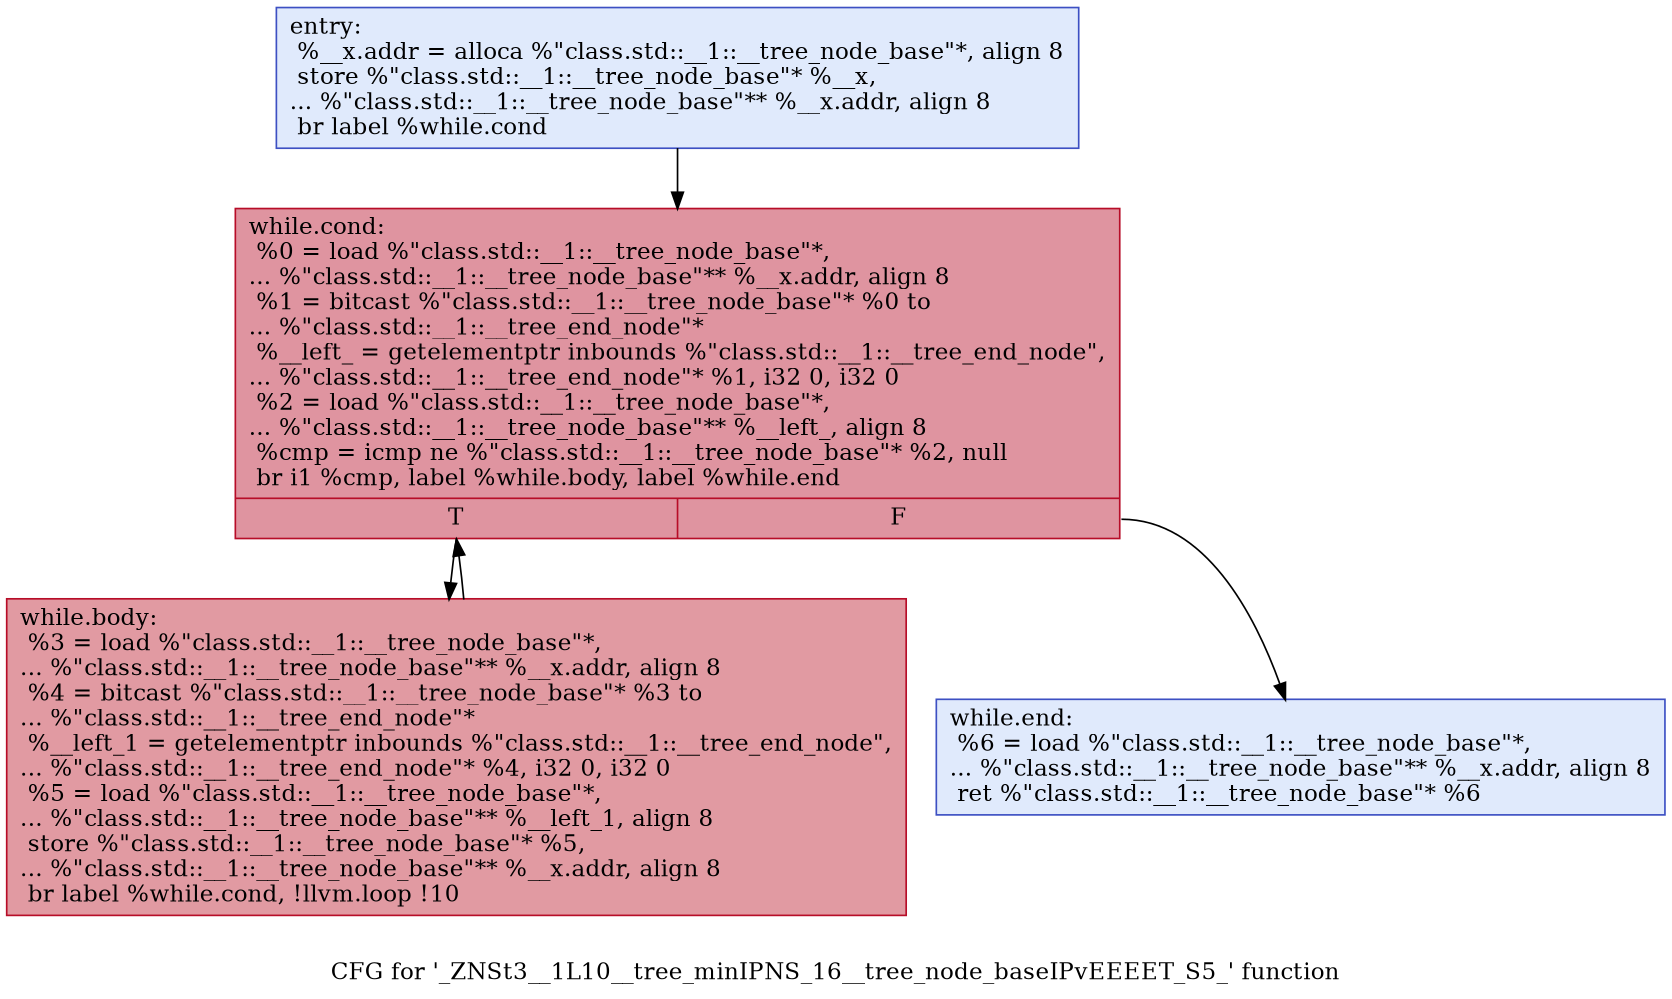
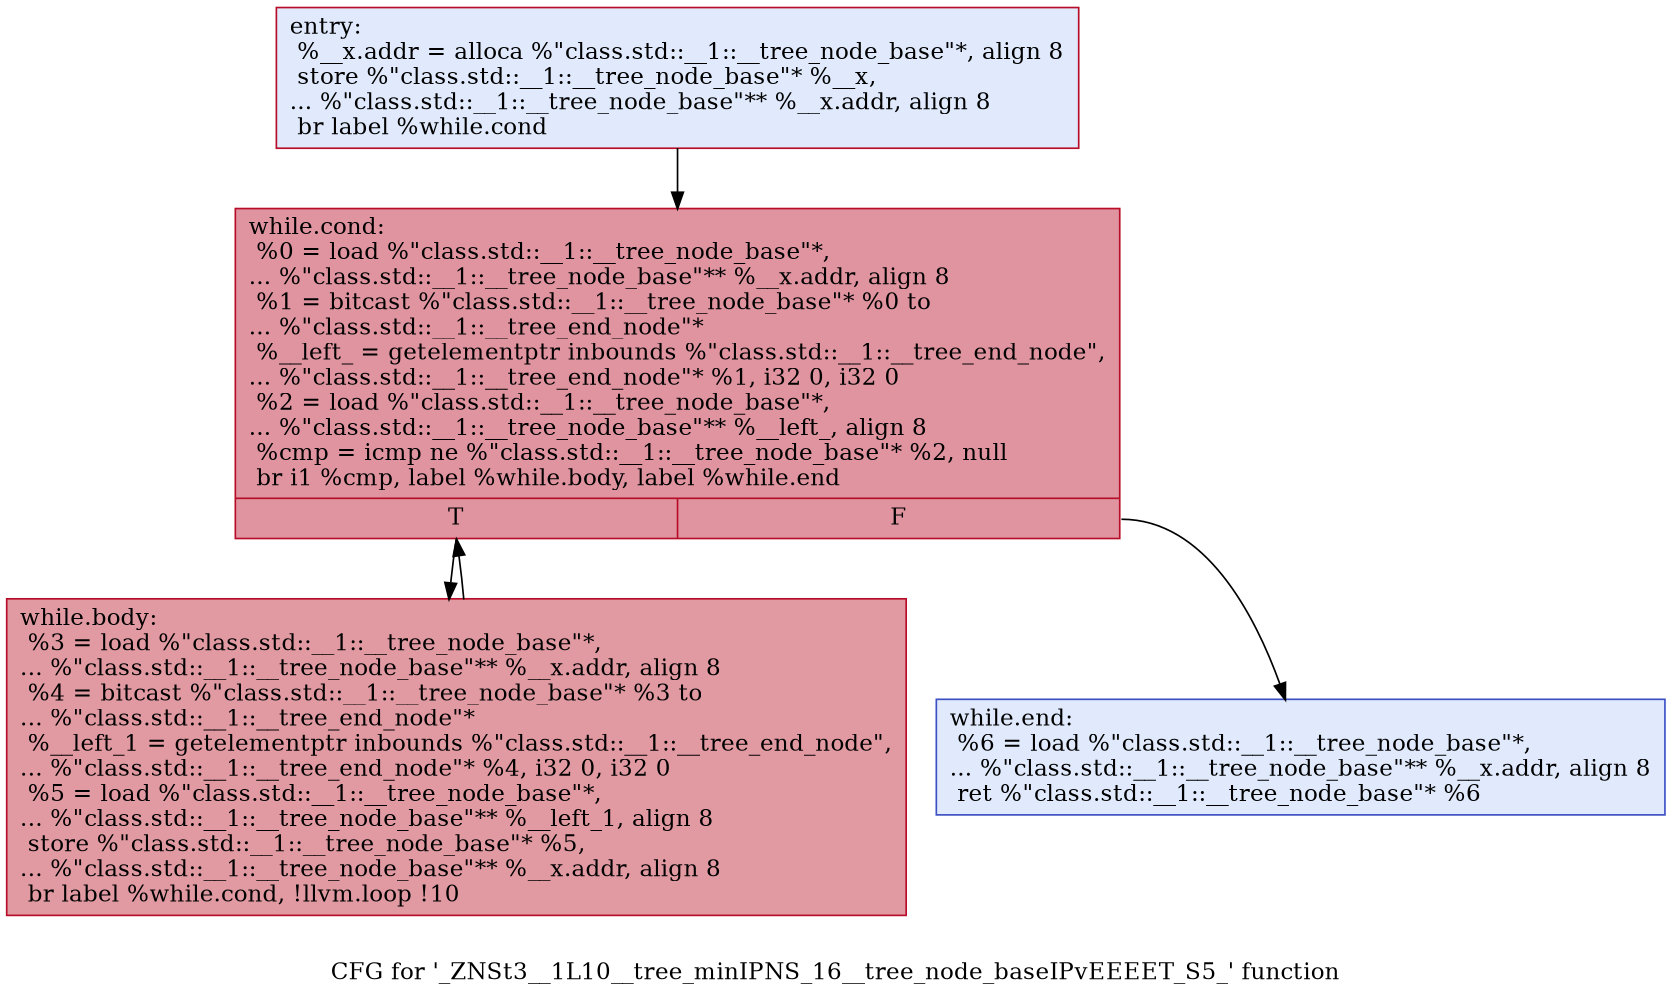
node "entry:": color #3d50c3ff -> #b70d28ff
